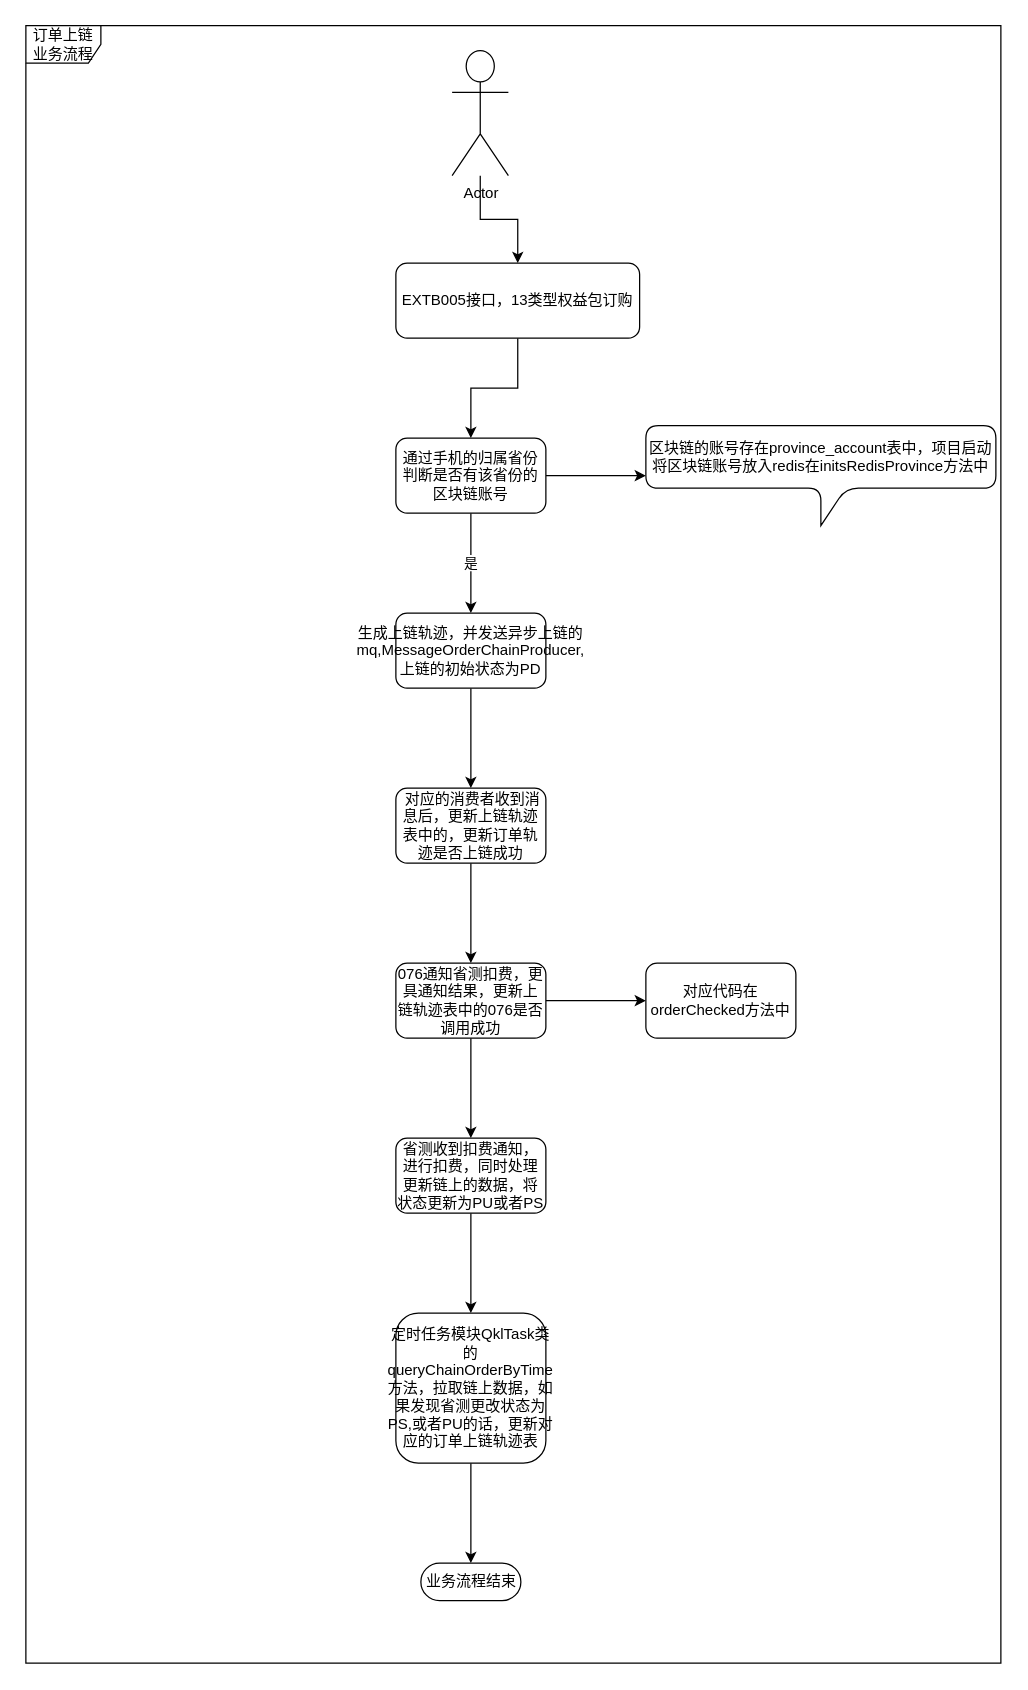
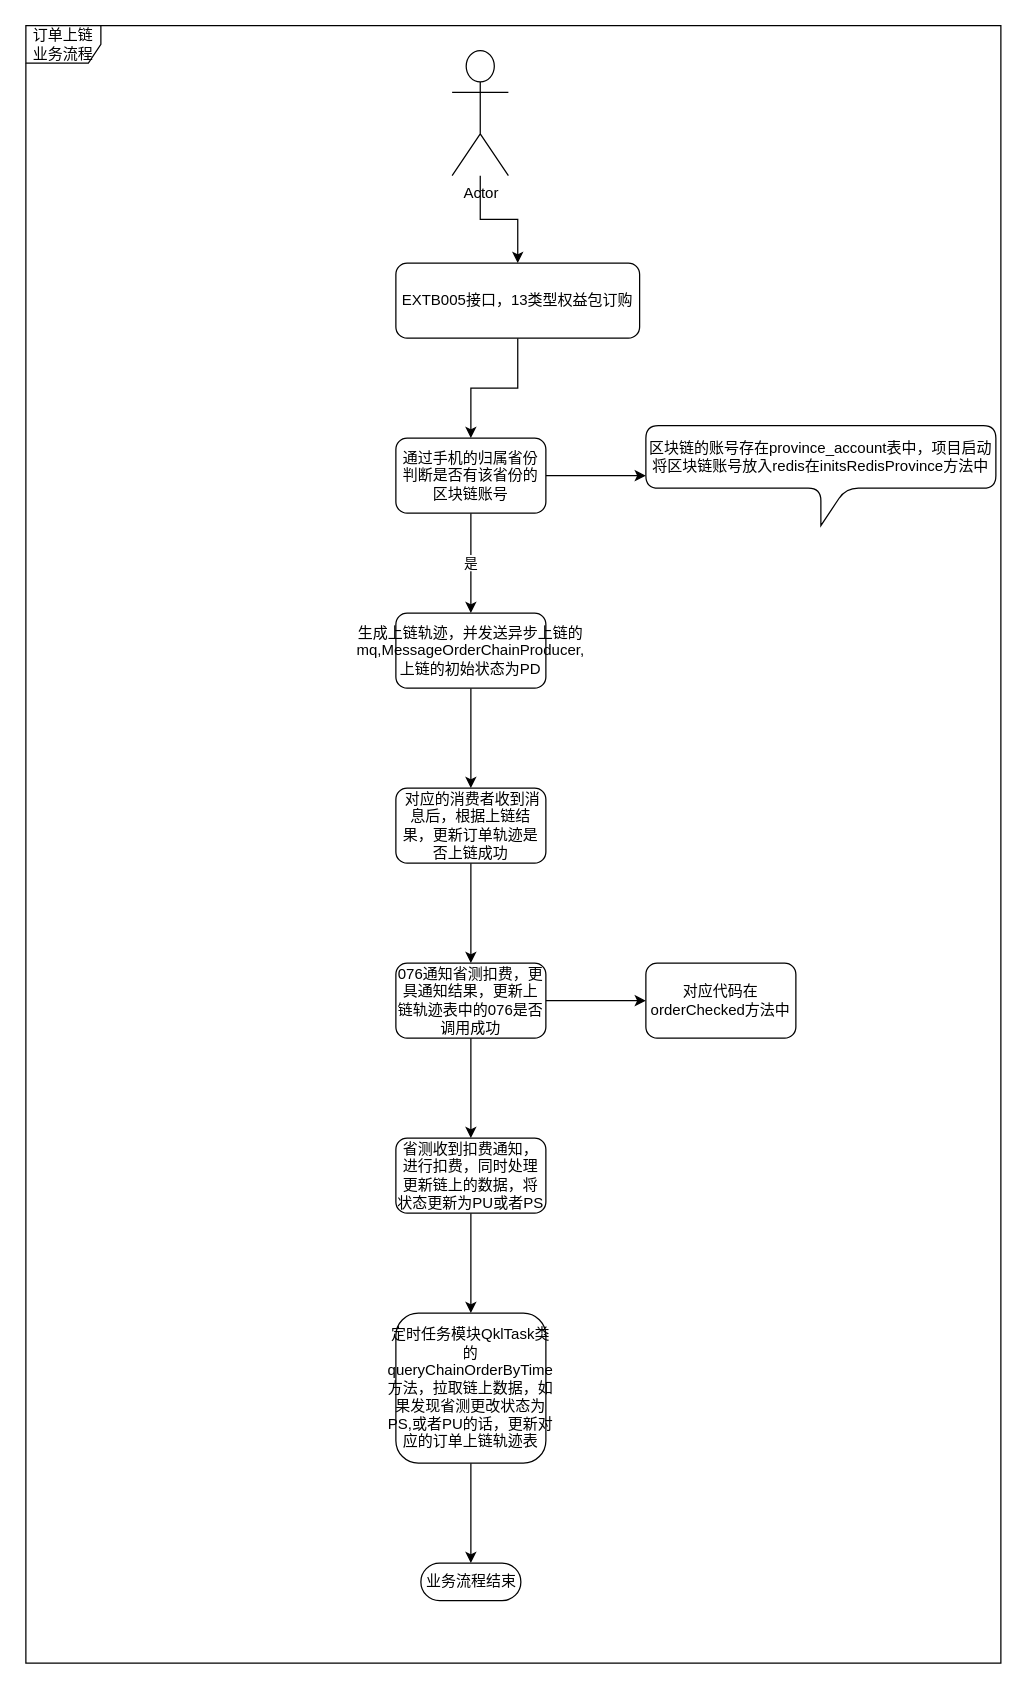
node "对应的消费者收到消息后，更新上链轨迹表中的，更新订单轨迹是否上链成功": label "对应的消费者收到消息后，更新上链轨迹表中的，更新订单轨迹是否上链成功" -> "对应的消费者收到消息后，根据上链结果，更新订单轨迹是否上链成功"
